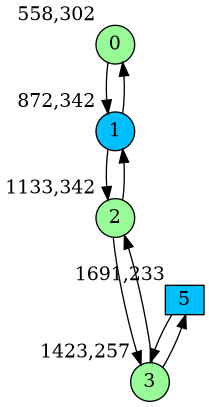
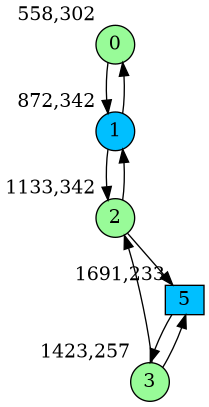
edge "2 1133,342" -> "3 1423,257": now "2 1133,342" -> "5 1691,233"
